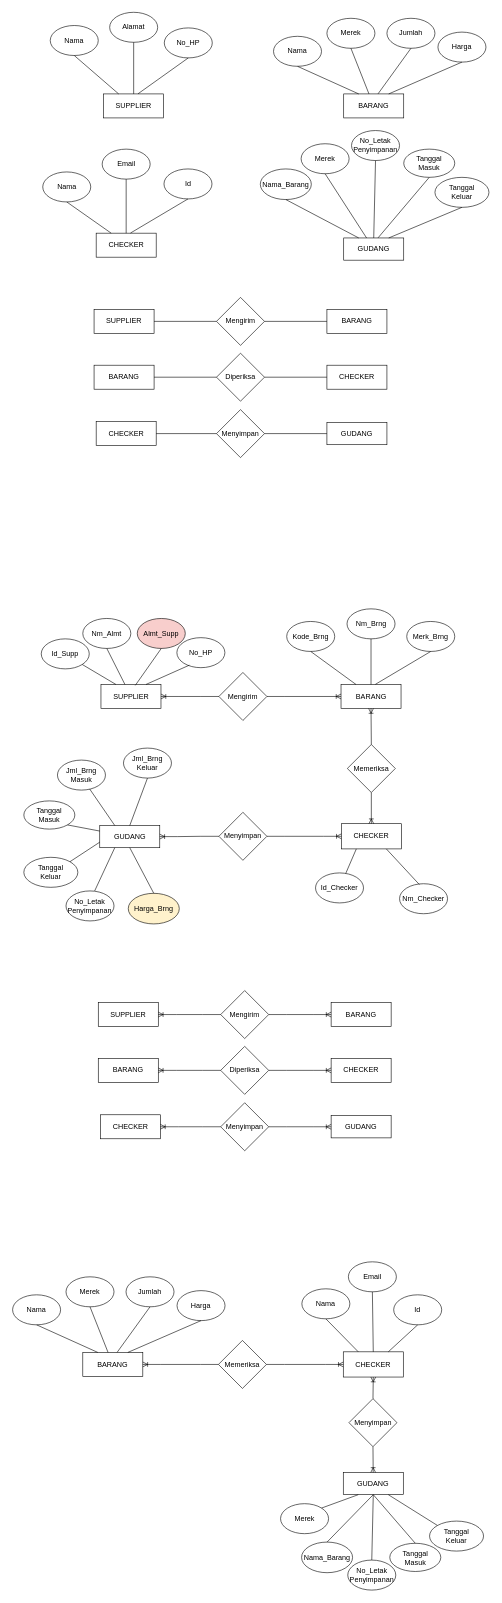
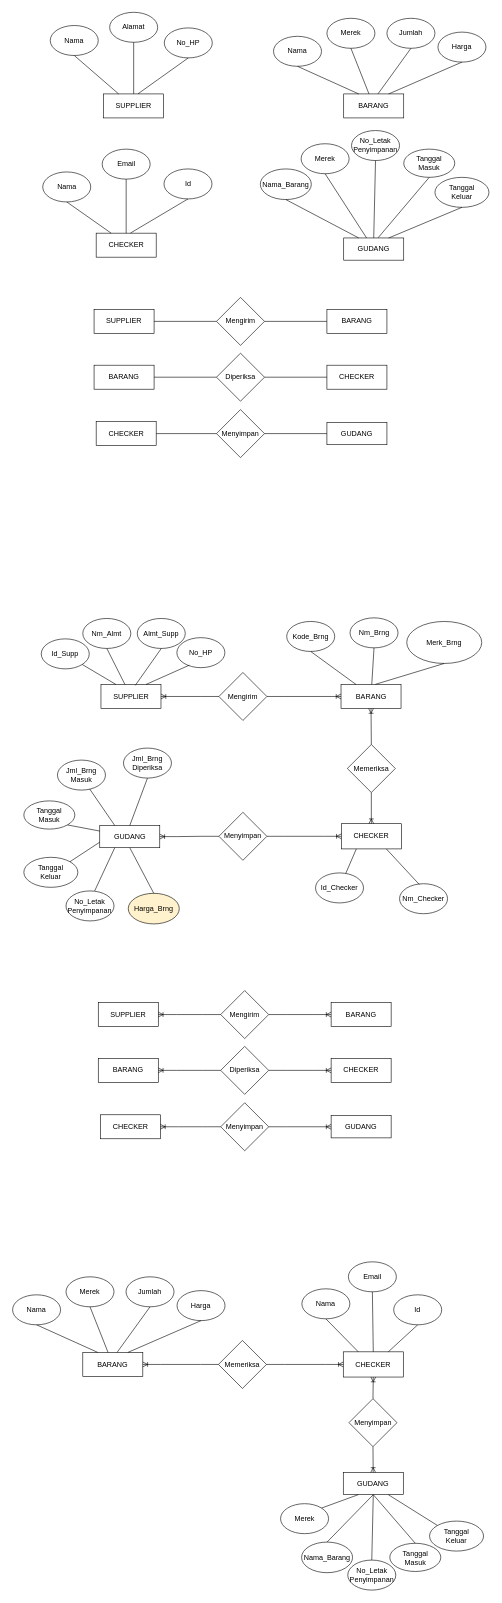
node "Nm_Brng": moved (371, 624) -> (374, 633)
node "Almt_Supp": fillcolor #f8cecc -> #ffffff
node "Merk_Brng": size 48x30 -> 75x42
node "Jml_Brng Keluar": label "Jml_Brng Keluar" -> "Jml_Brng Diperiksa"
